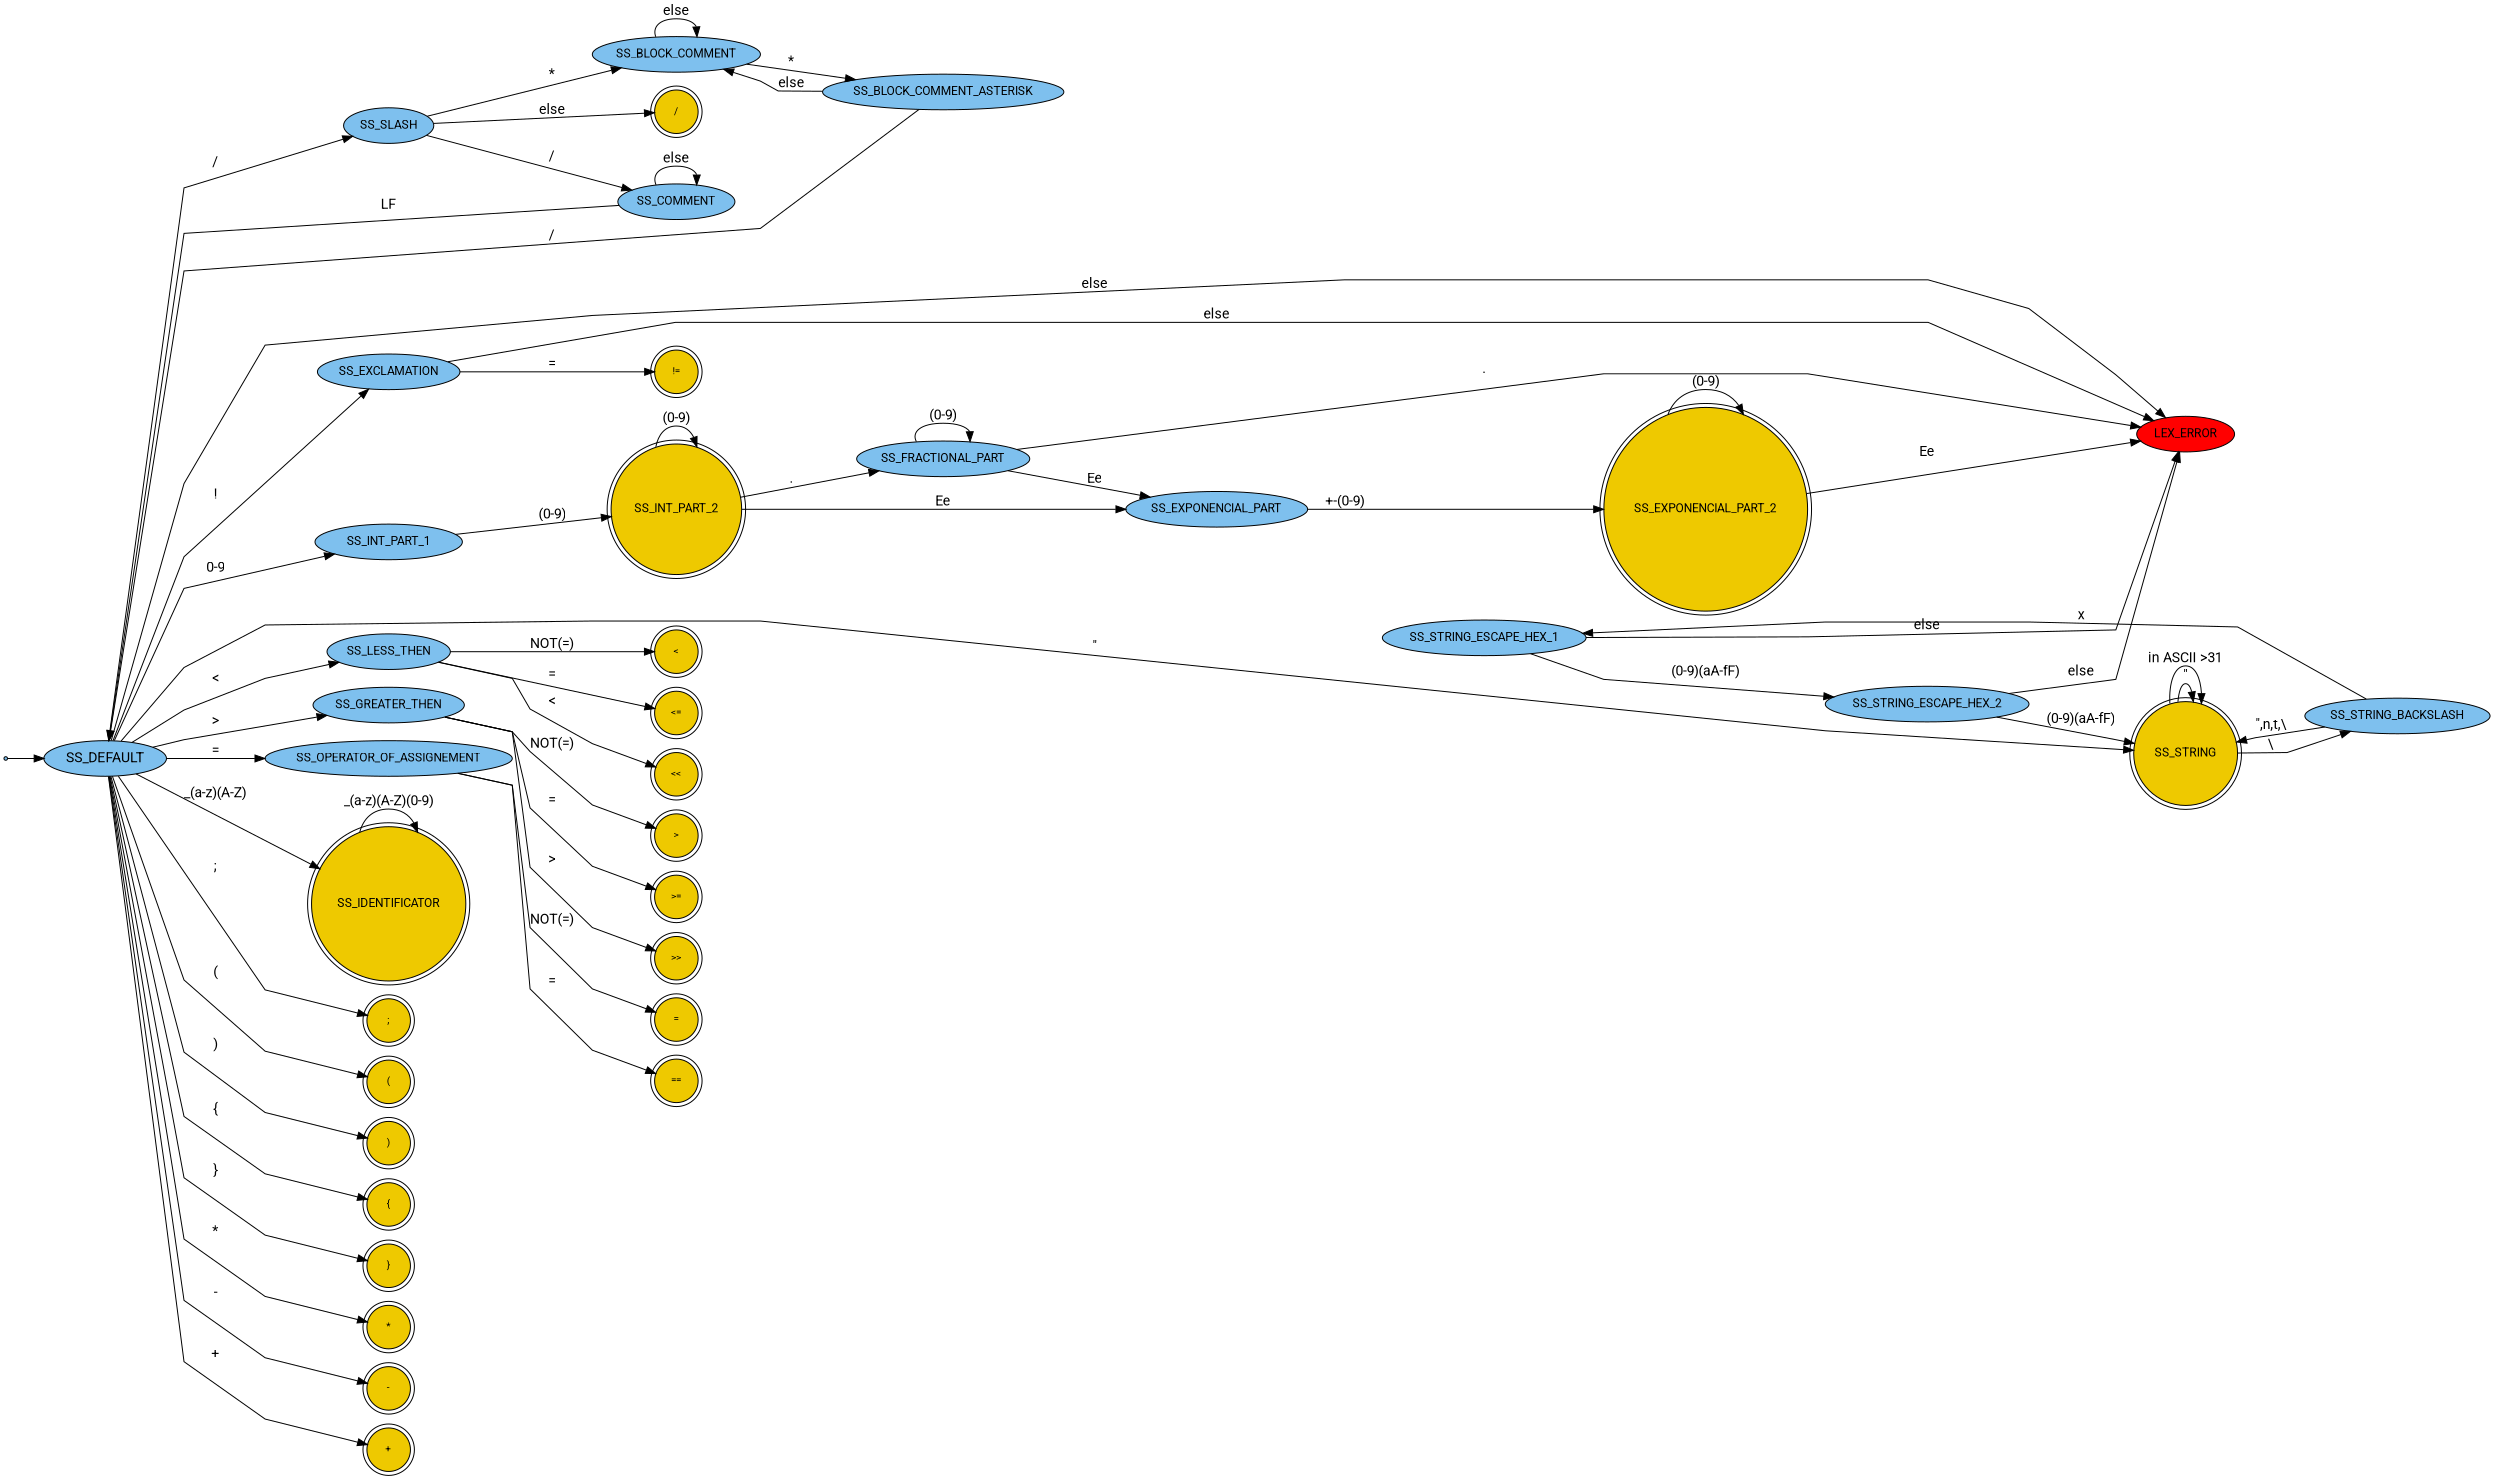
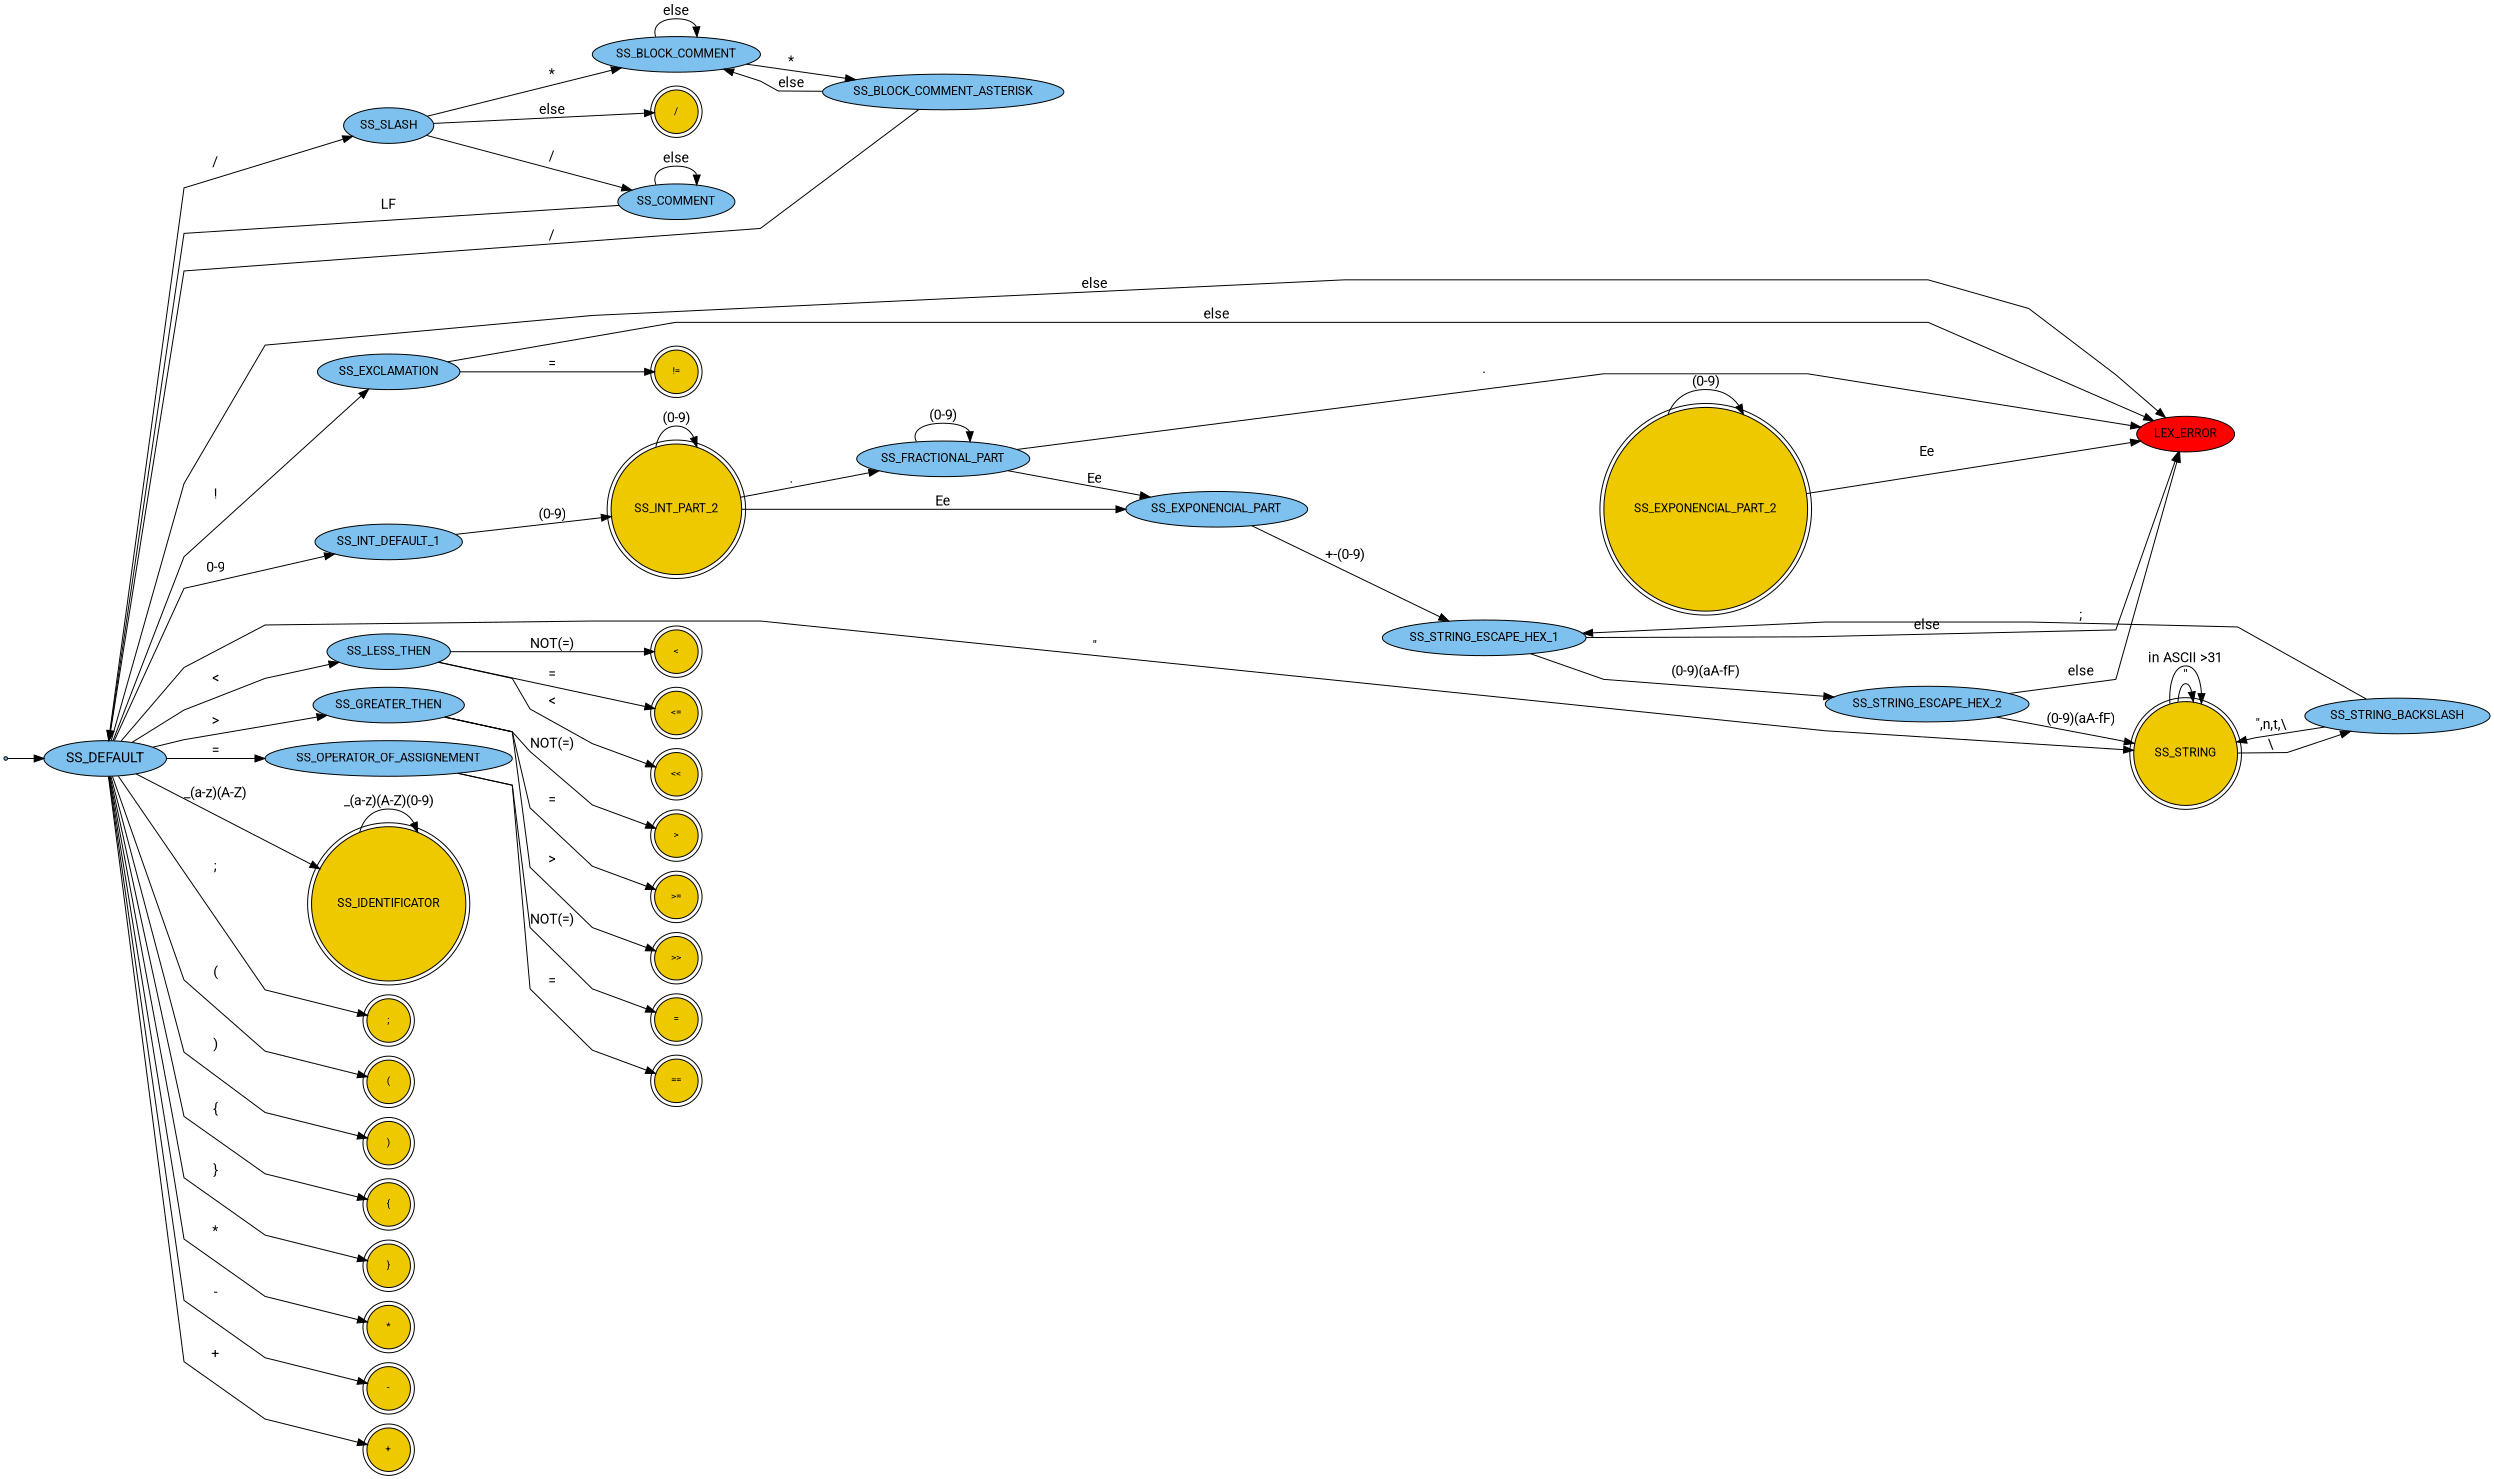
edge "SS_EXPONENCIAL_PART" -> "SS_EXPONENCIAL_PART_2": now "SS_EXPONENCIAL_PART" -> "SS_STRING_ESCAPE_HEX_1"
node "SS_INT_PART_1": label "SS_INT_PART_1" -> "SS_INT_DEFAULT_1"
edge "SS_STRING_BACKSLASH" -> "SS_STRING_ESCAPE_HEX_1": label "x" -> ";"
